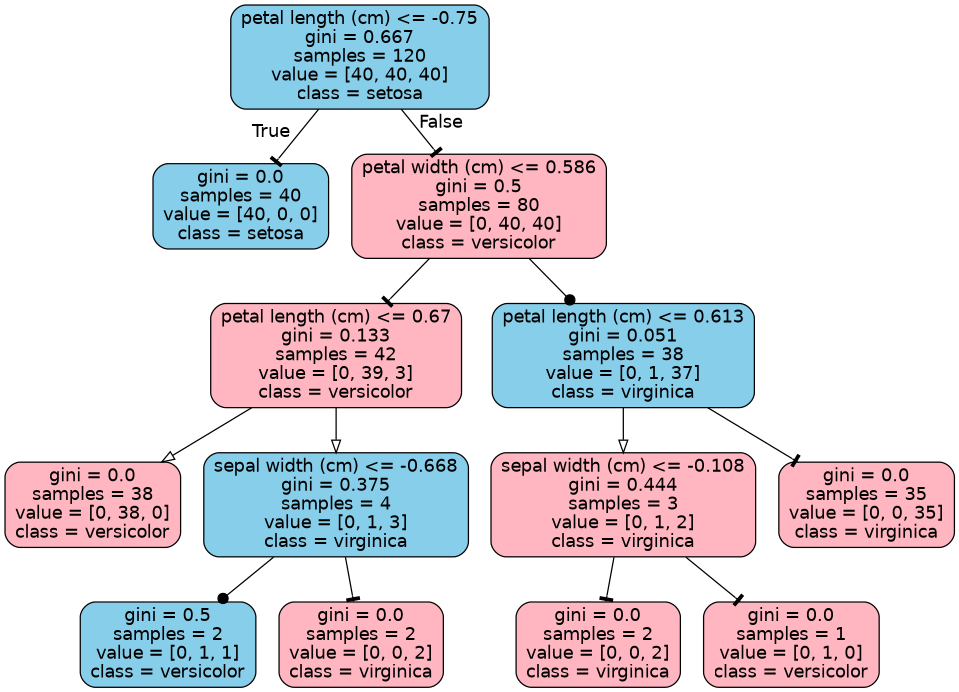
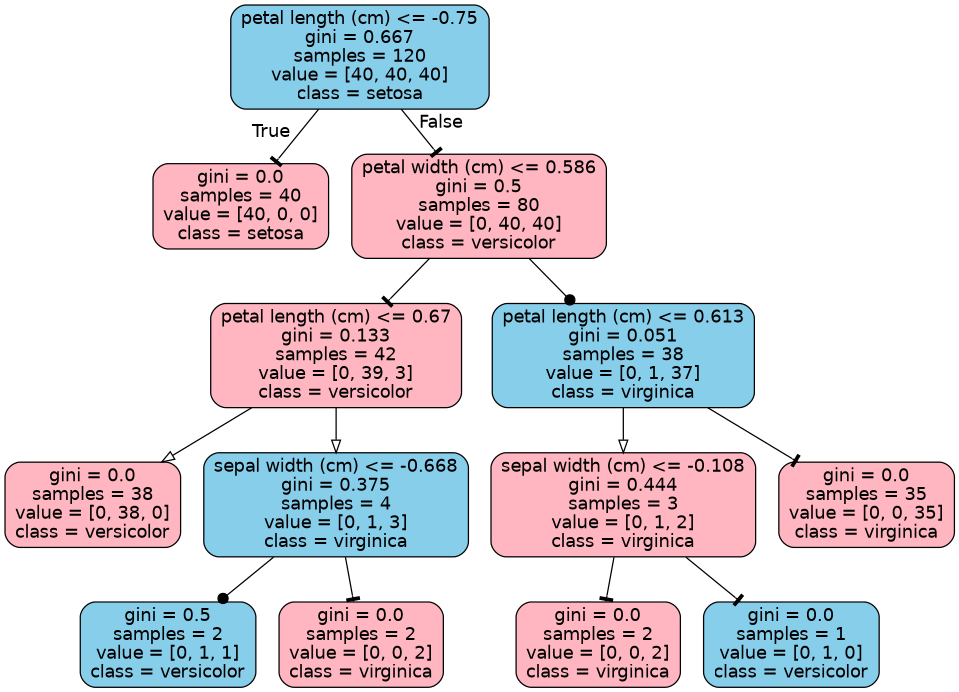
node "gini = 0.0 samples = 40 value = [40, 0, 0] class = setosa": fillcolor skyblue -> lightpink
node "gini = 0.0 samples = 1 value = [0, 1, 0] class = versicolor": fillcolor lightpink -> skyblue
